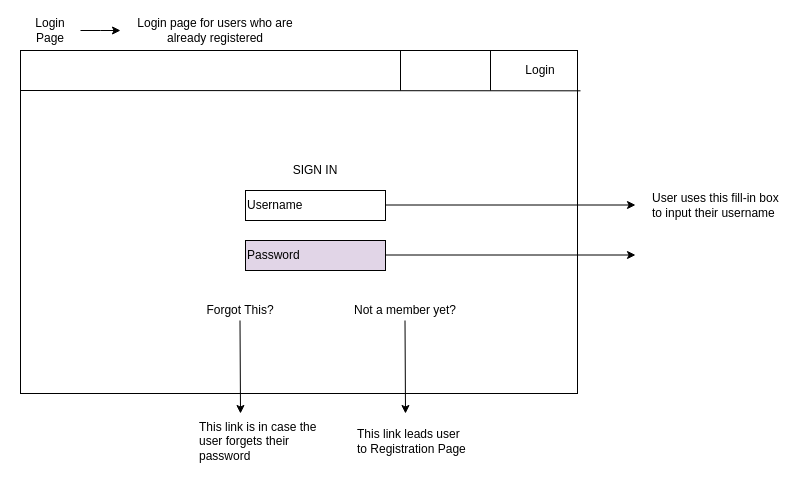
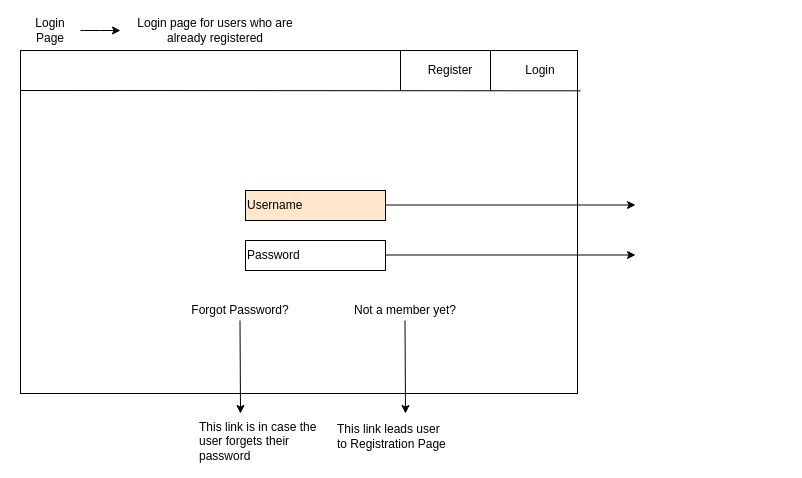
node "Register": added
node "SIGN IN": removed
node "Username": fillcolor #ffffff -> #ffe6cc
node "User uses this fill-in box to input their username": removed
node "Password": fillcolor #e1d5e7 -> #ffffff
node "Forgot This?": label "Forgot This?" -> "Forgot Password?"
node "This link leads user to Registration Page": moved (413, 442) -> (393, 437)
